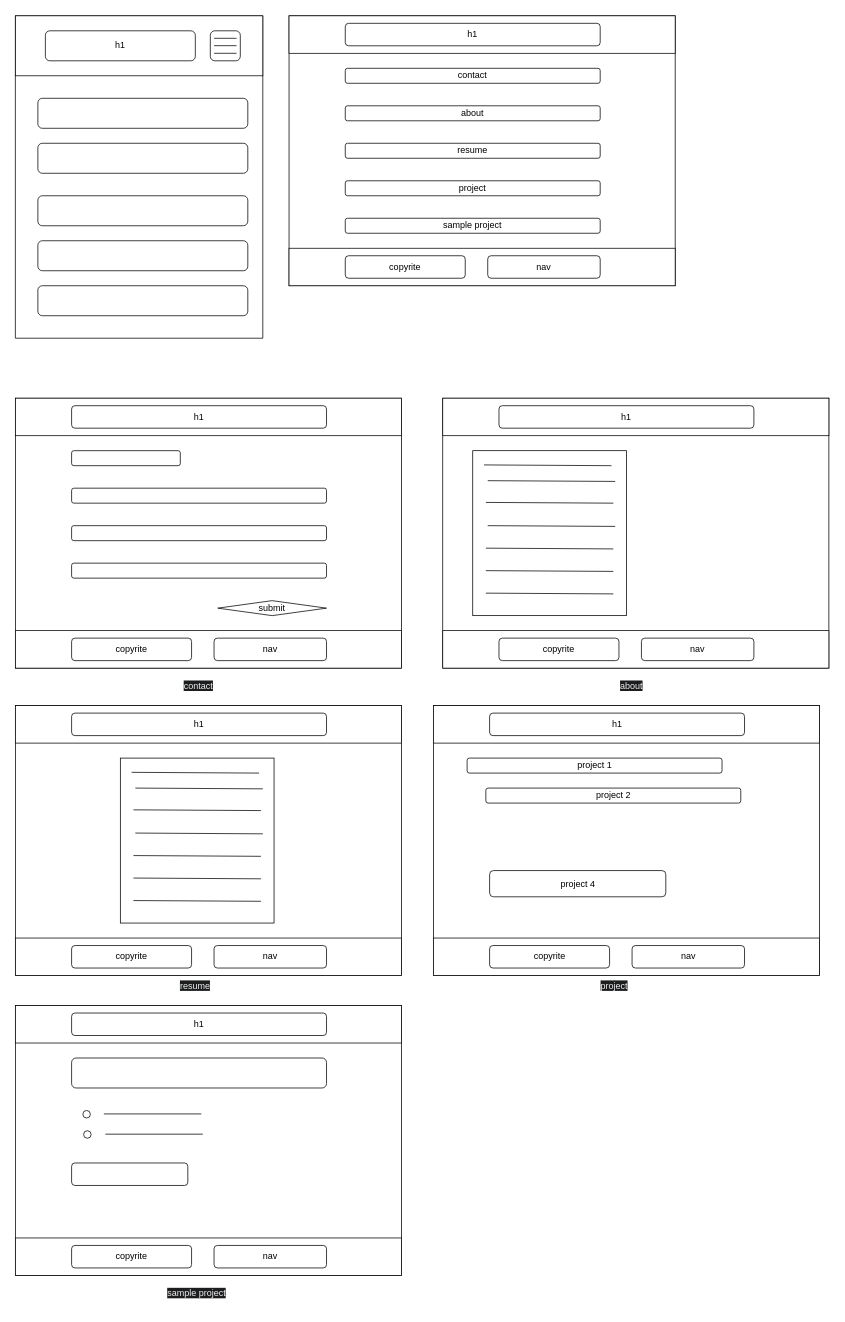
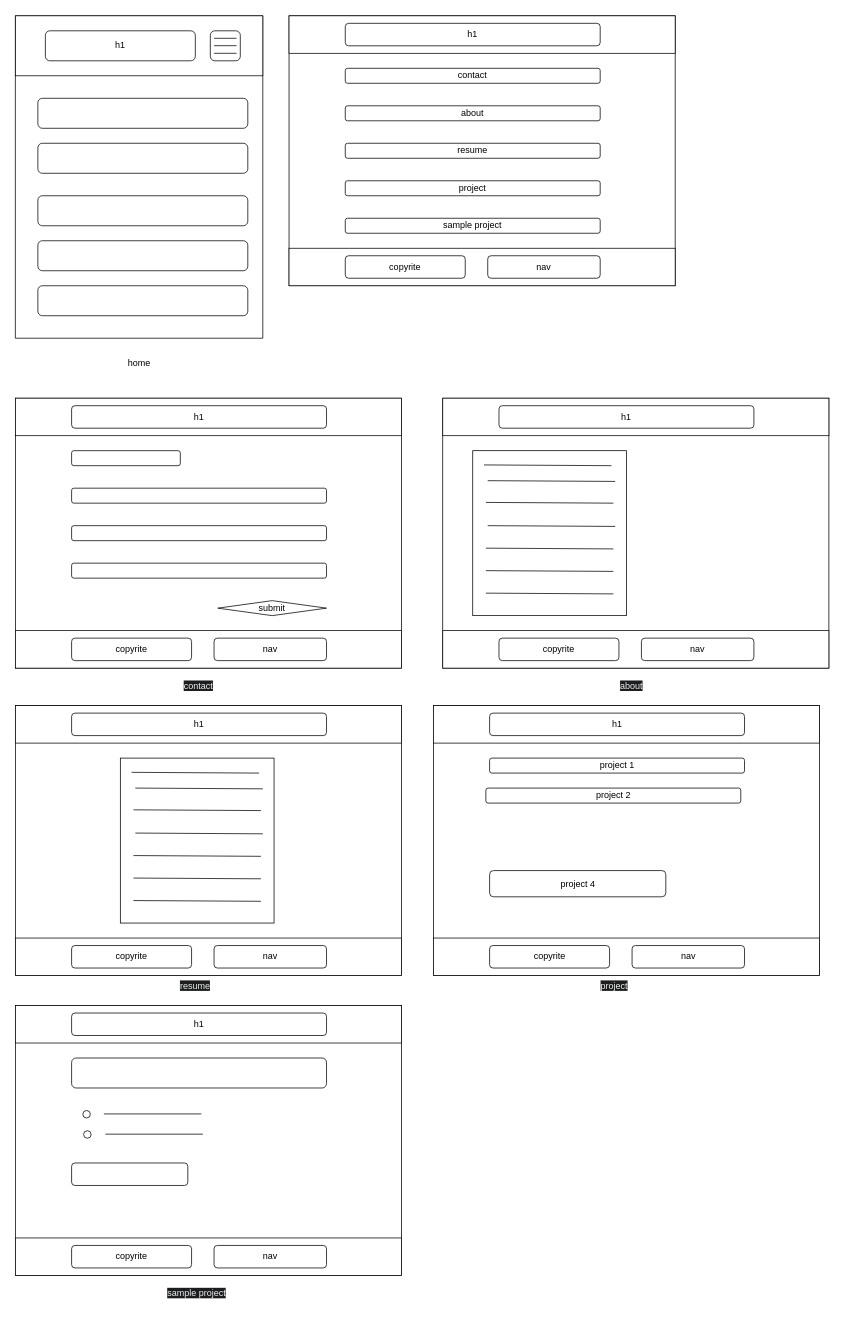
node "home": added
node "project 1": moved (595, 765) -> (617, 765)
